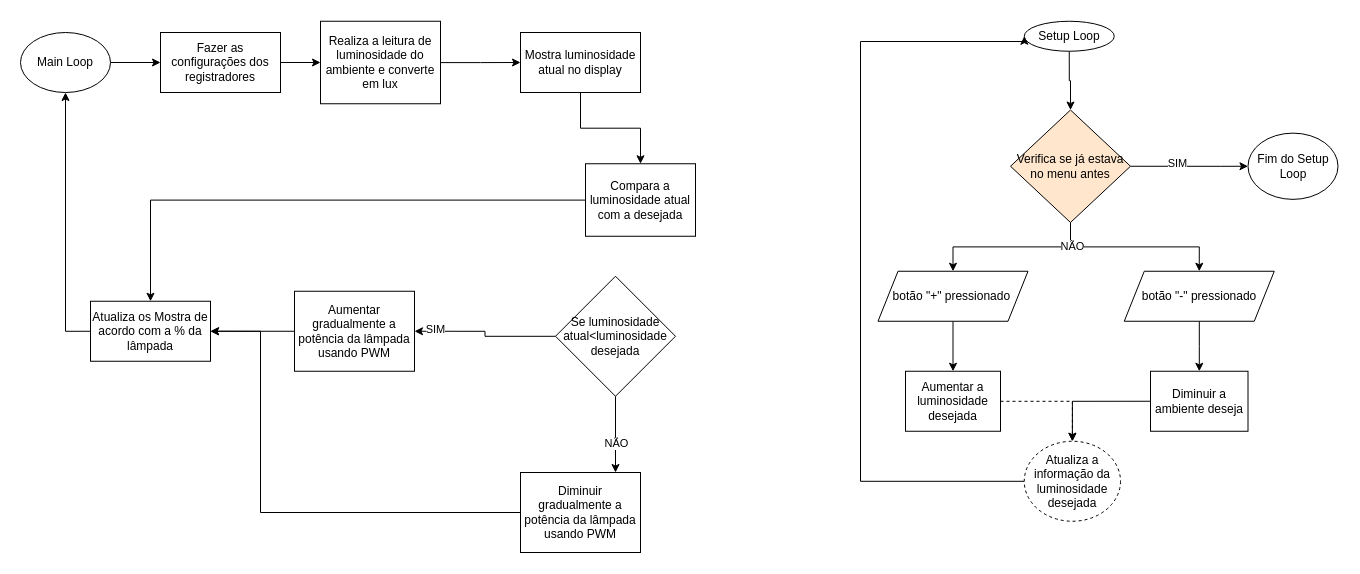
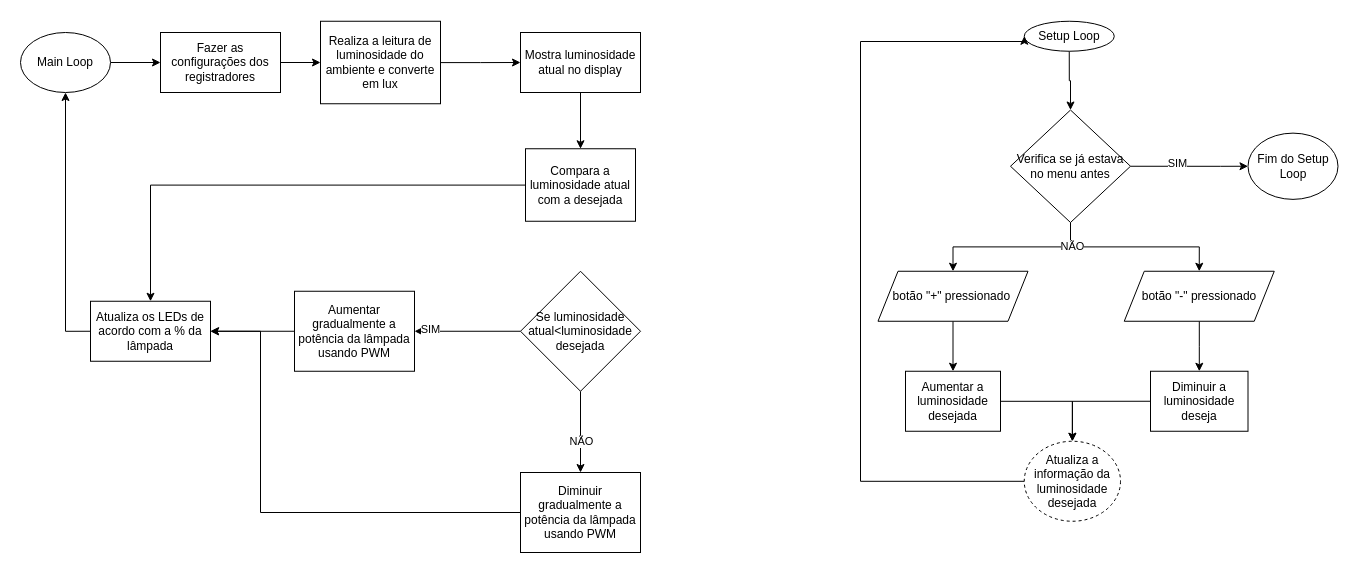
node "Verifica se já estava no menu antes": fillcolor #ffe6cc -> #ffffff
node "Compara a luminosidade atual com a desejada": moved (641, 200) -> (581, 185)
node "Atualiza os Mostra de acordo com a % da lâmpada": label "Atualiza os Mostra de acordo com a % da lâmpada" -> "Atualiza os LEDs de acordo com a % da lâmpada"
node "Se luminosidade atual<luminosidade desejada": moved (616, 336) -> (581, 331)
edge "Aumentar a luminosidade desejada" -> "Atualiza a informação da luminosidade desejada": style dashed -> solid
node "Diminuir a ambiente deseja": label "Diminuir a ambiente deseja" -> "Diminuir a luminosidade deseja"
